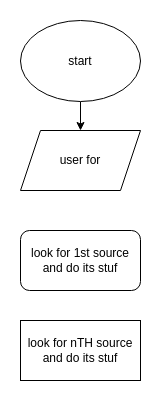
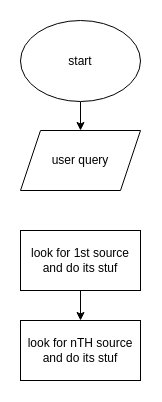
node "user for": label "user for" -> "user query"
node "look for 1st source and do its stuf": shape rounded rectangle -> rectangle
edge "look for 1st source and do its stuf" -> "look for nTH source and do its stuf": added
